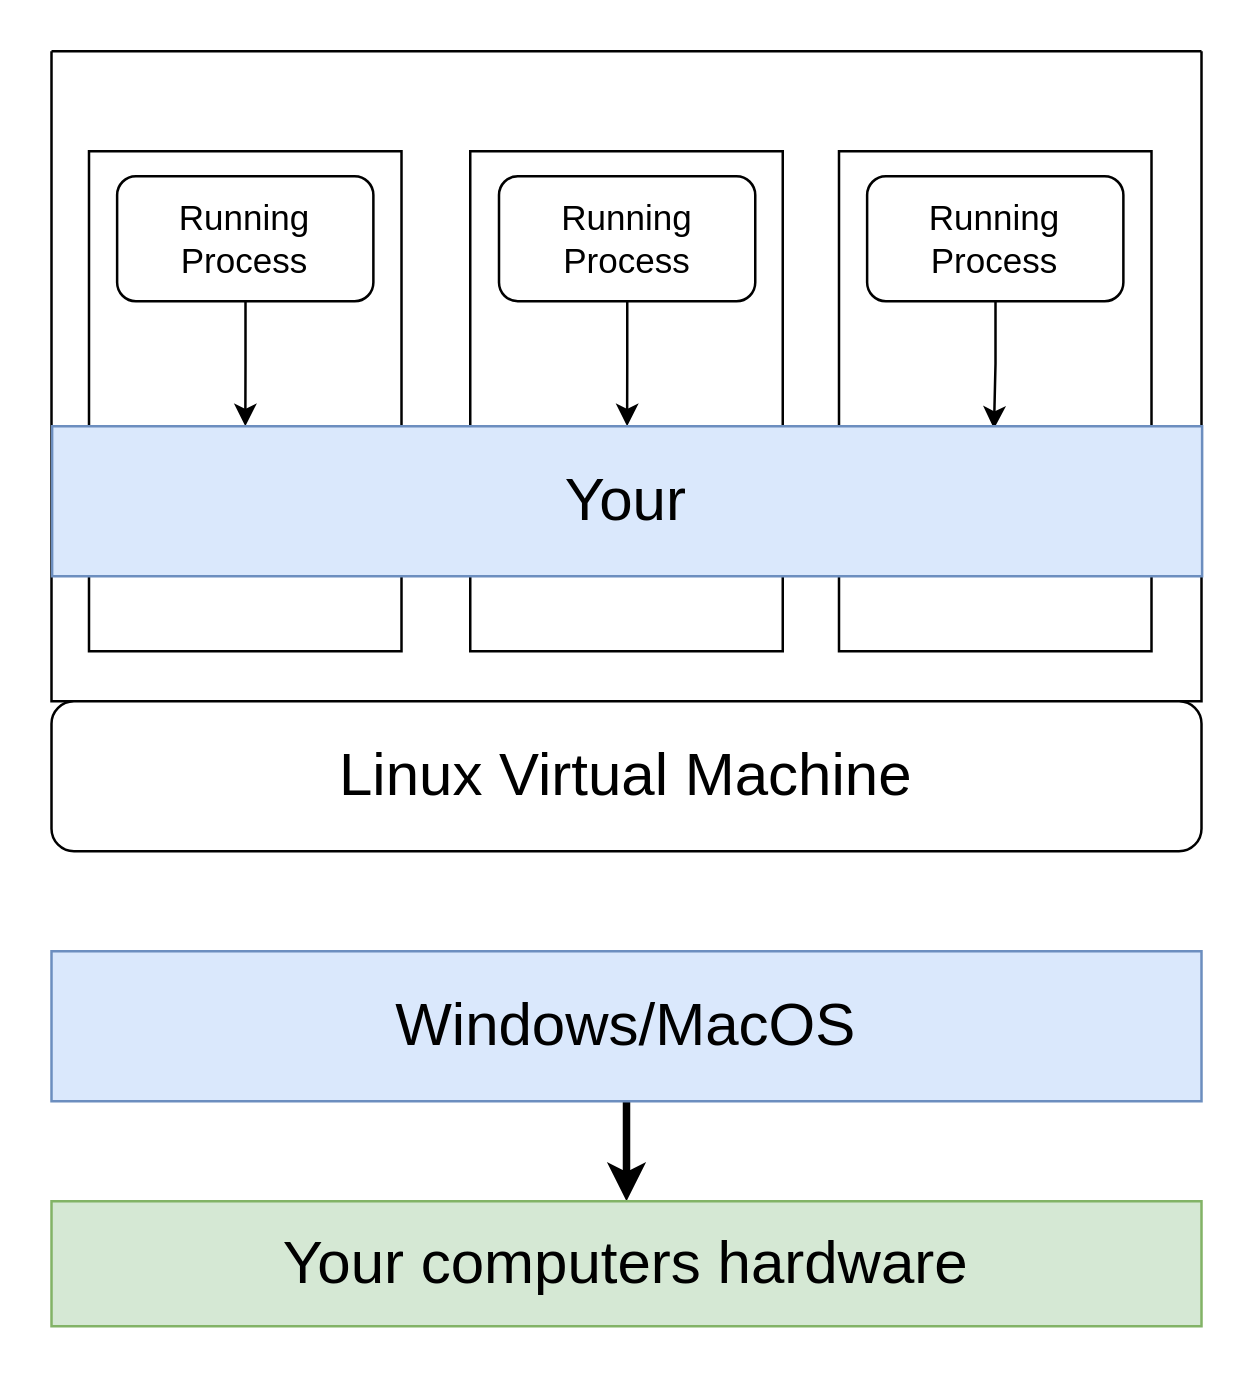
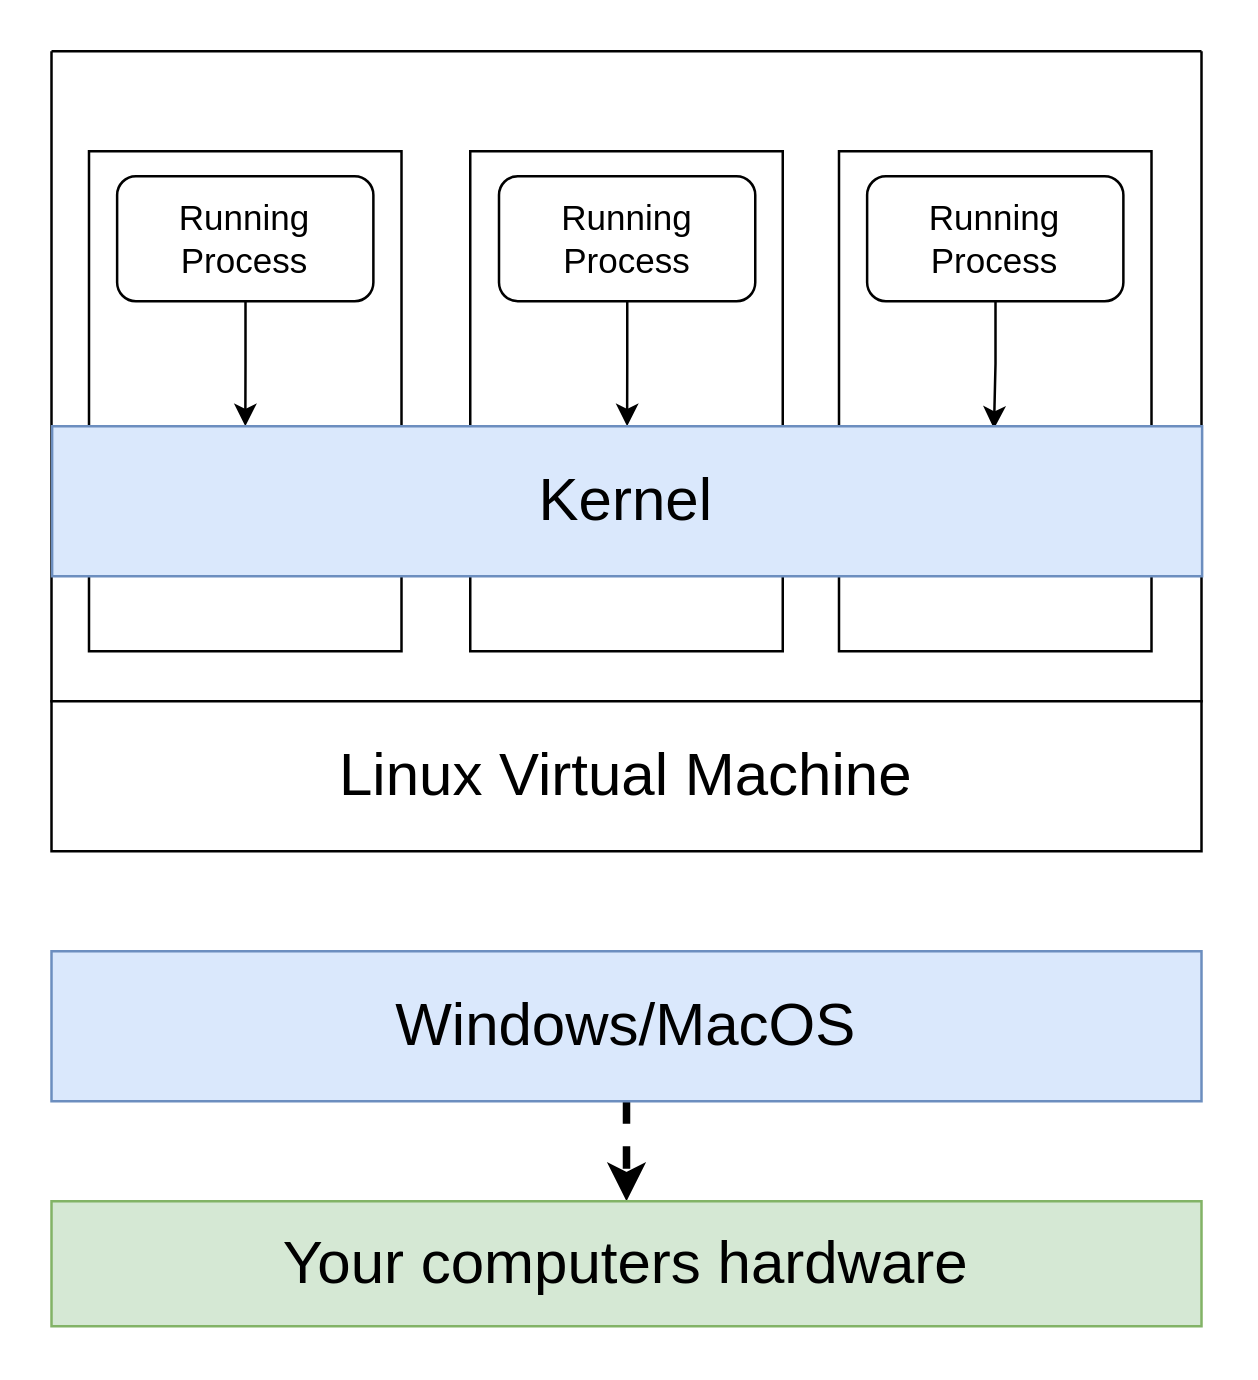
node "Your": label "Your" -> "Kernel"
node "Linux Virtual Machine": shape rounded rectangle -> rectangle
edge "Windows/MacOS" -> "Your computers hardware": style solid -> dashed
